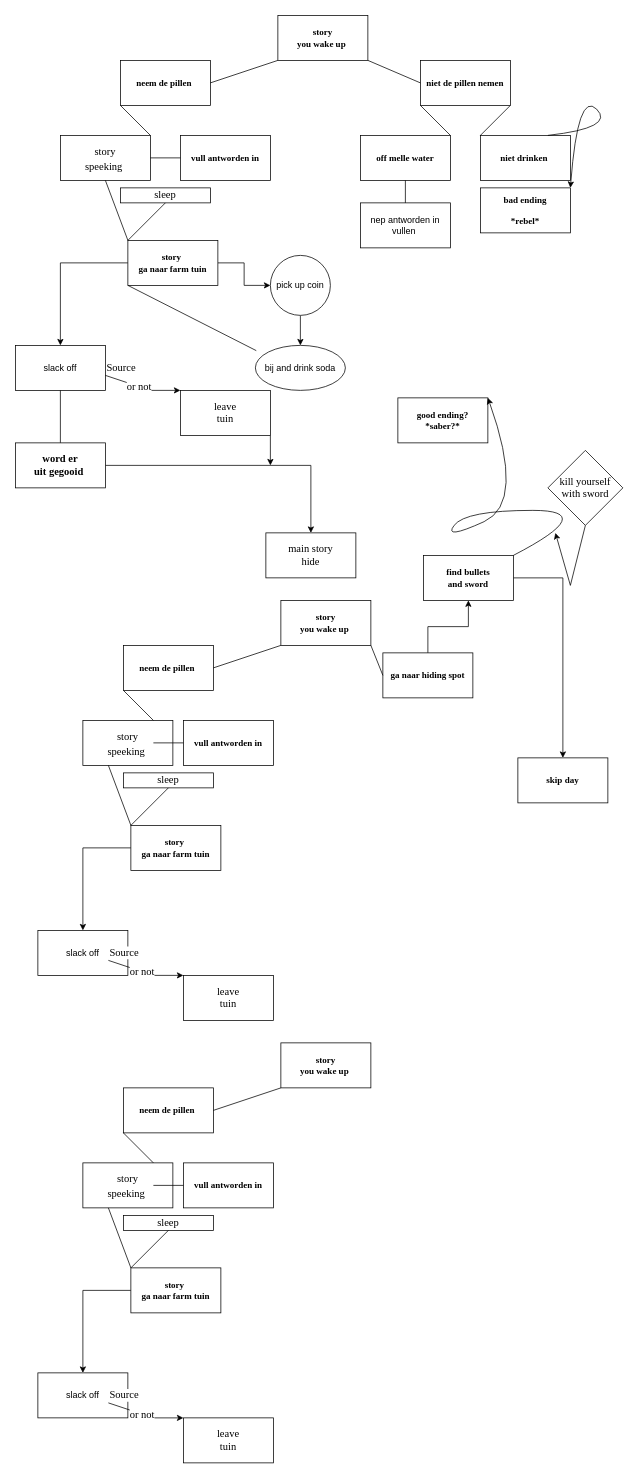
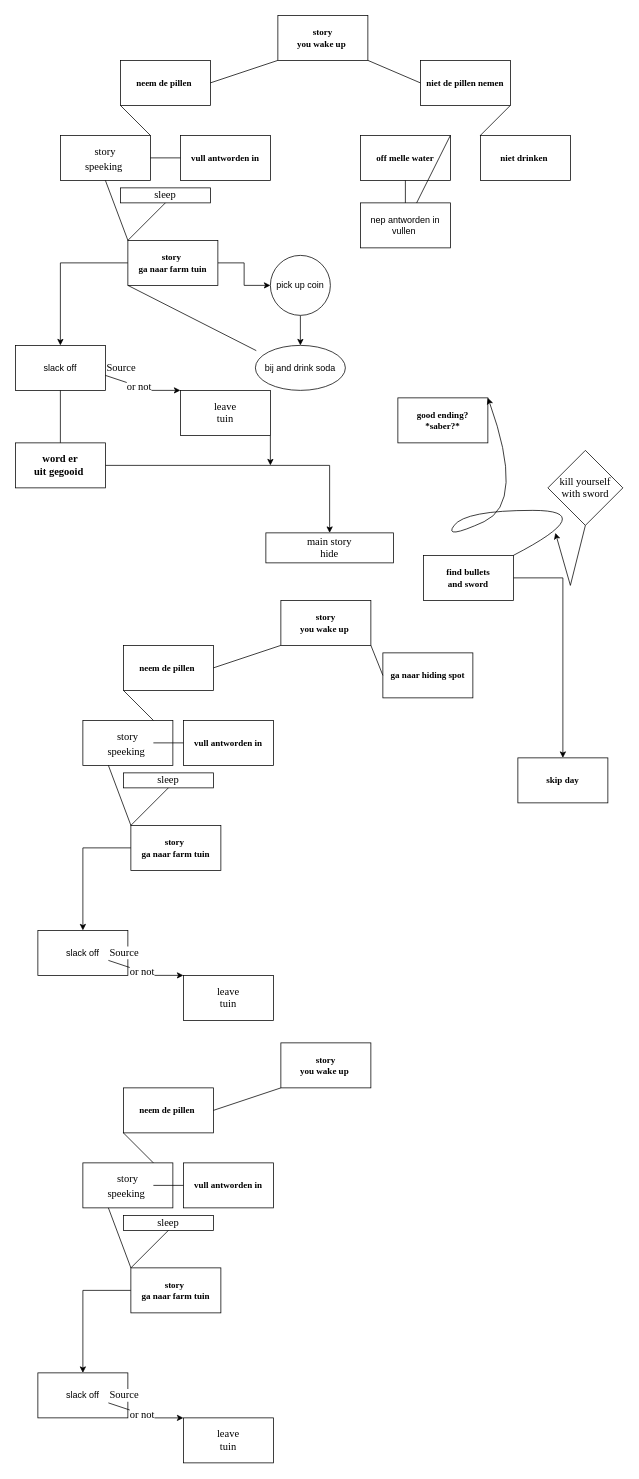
edge "niet drinken" -> "bad ending *rebel*": removed
edge "niet de pillen nemen" -- "off melle water": now "nep antworden in vullen" -- "off melle water"
node "bad ending *rebel*": removed
node "main story hide": size 90x45 -> 128x30
edge "ga naar hiding spot" -> "find bullets and sword": removed
